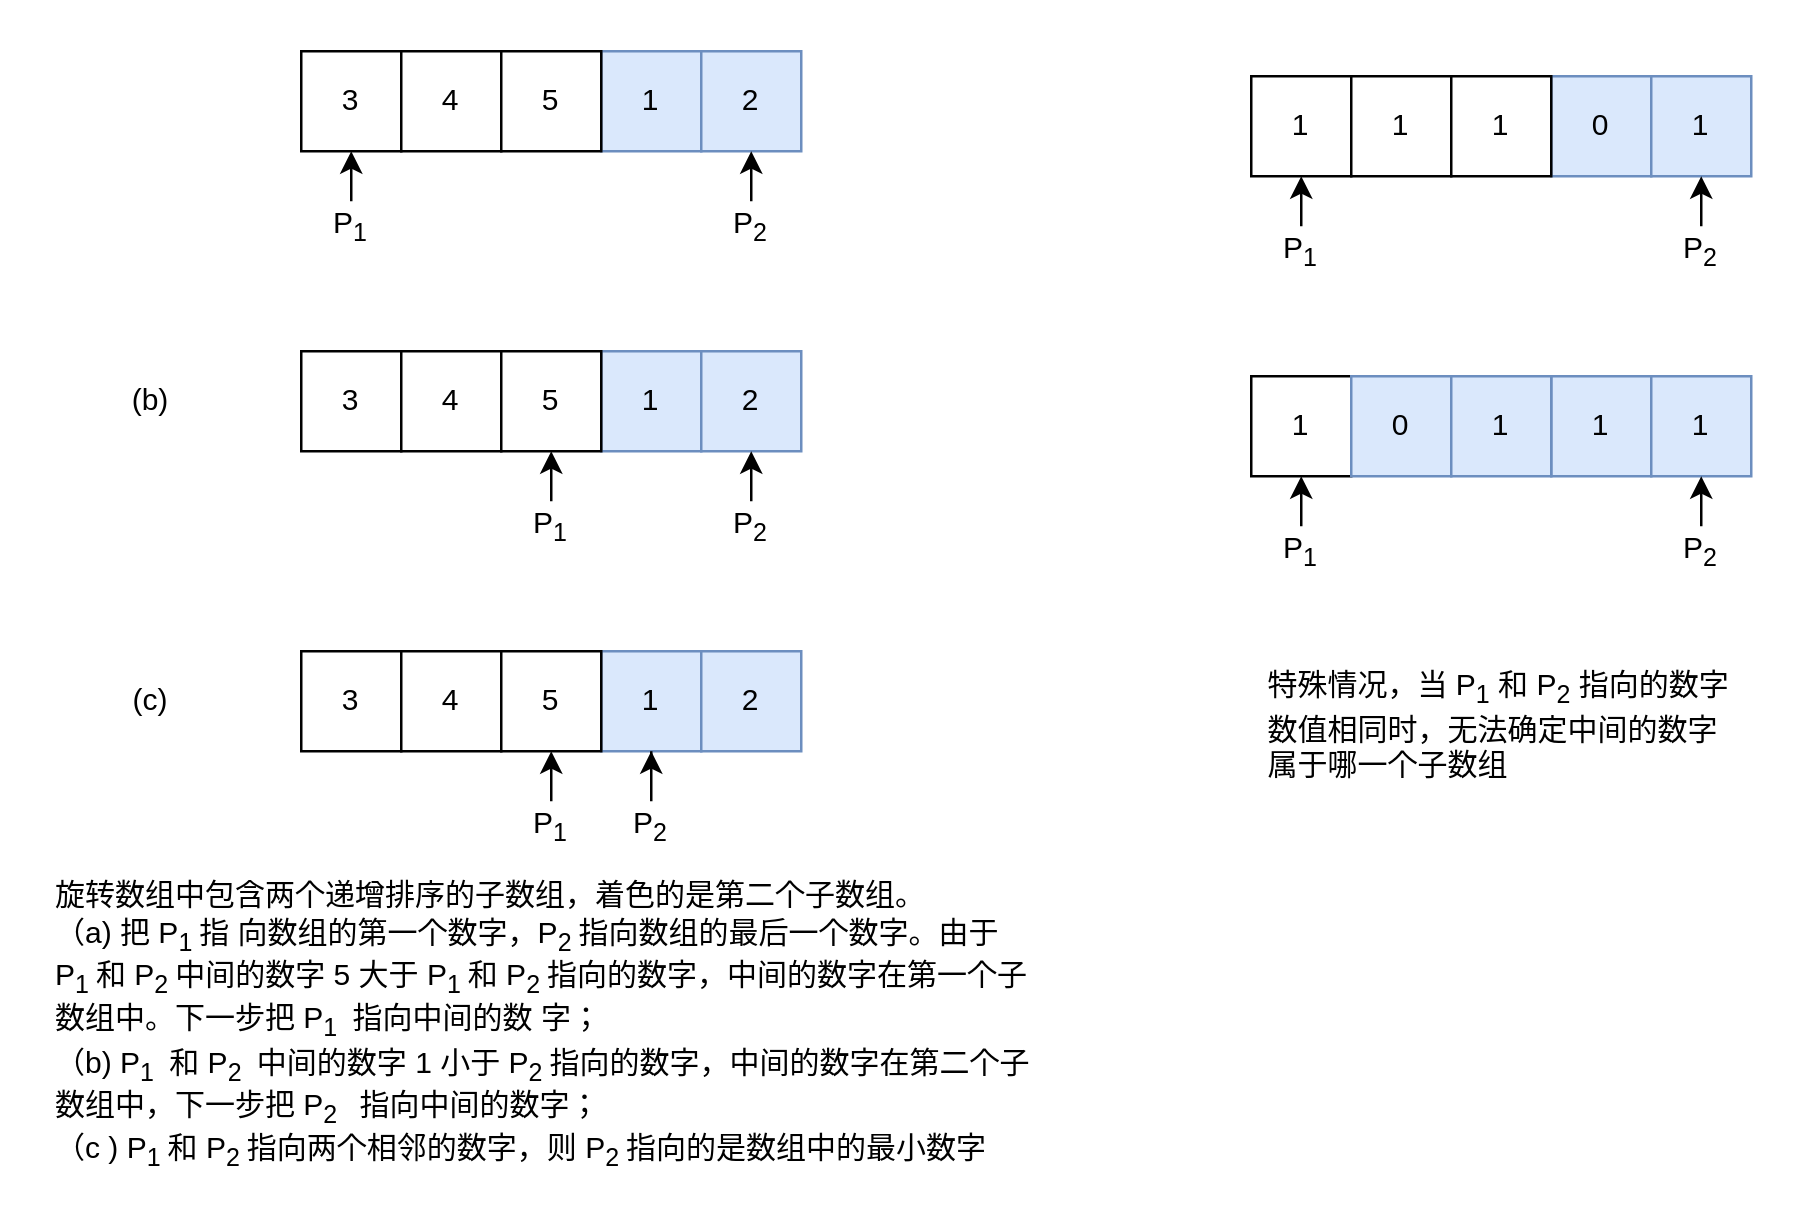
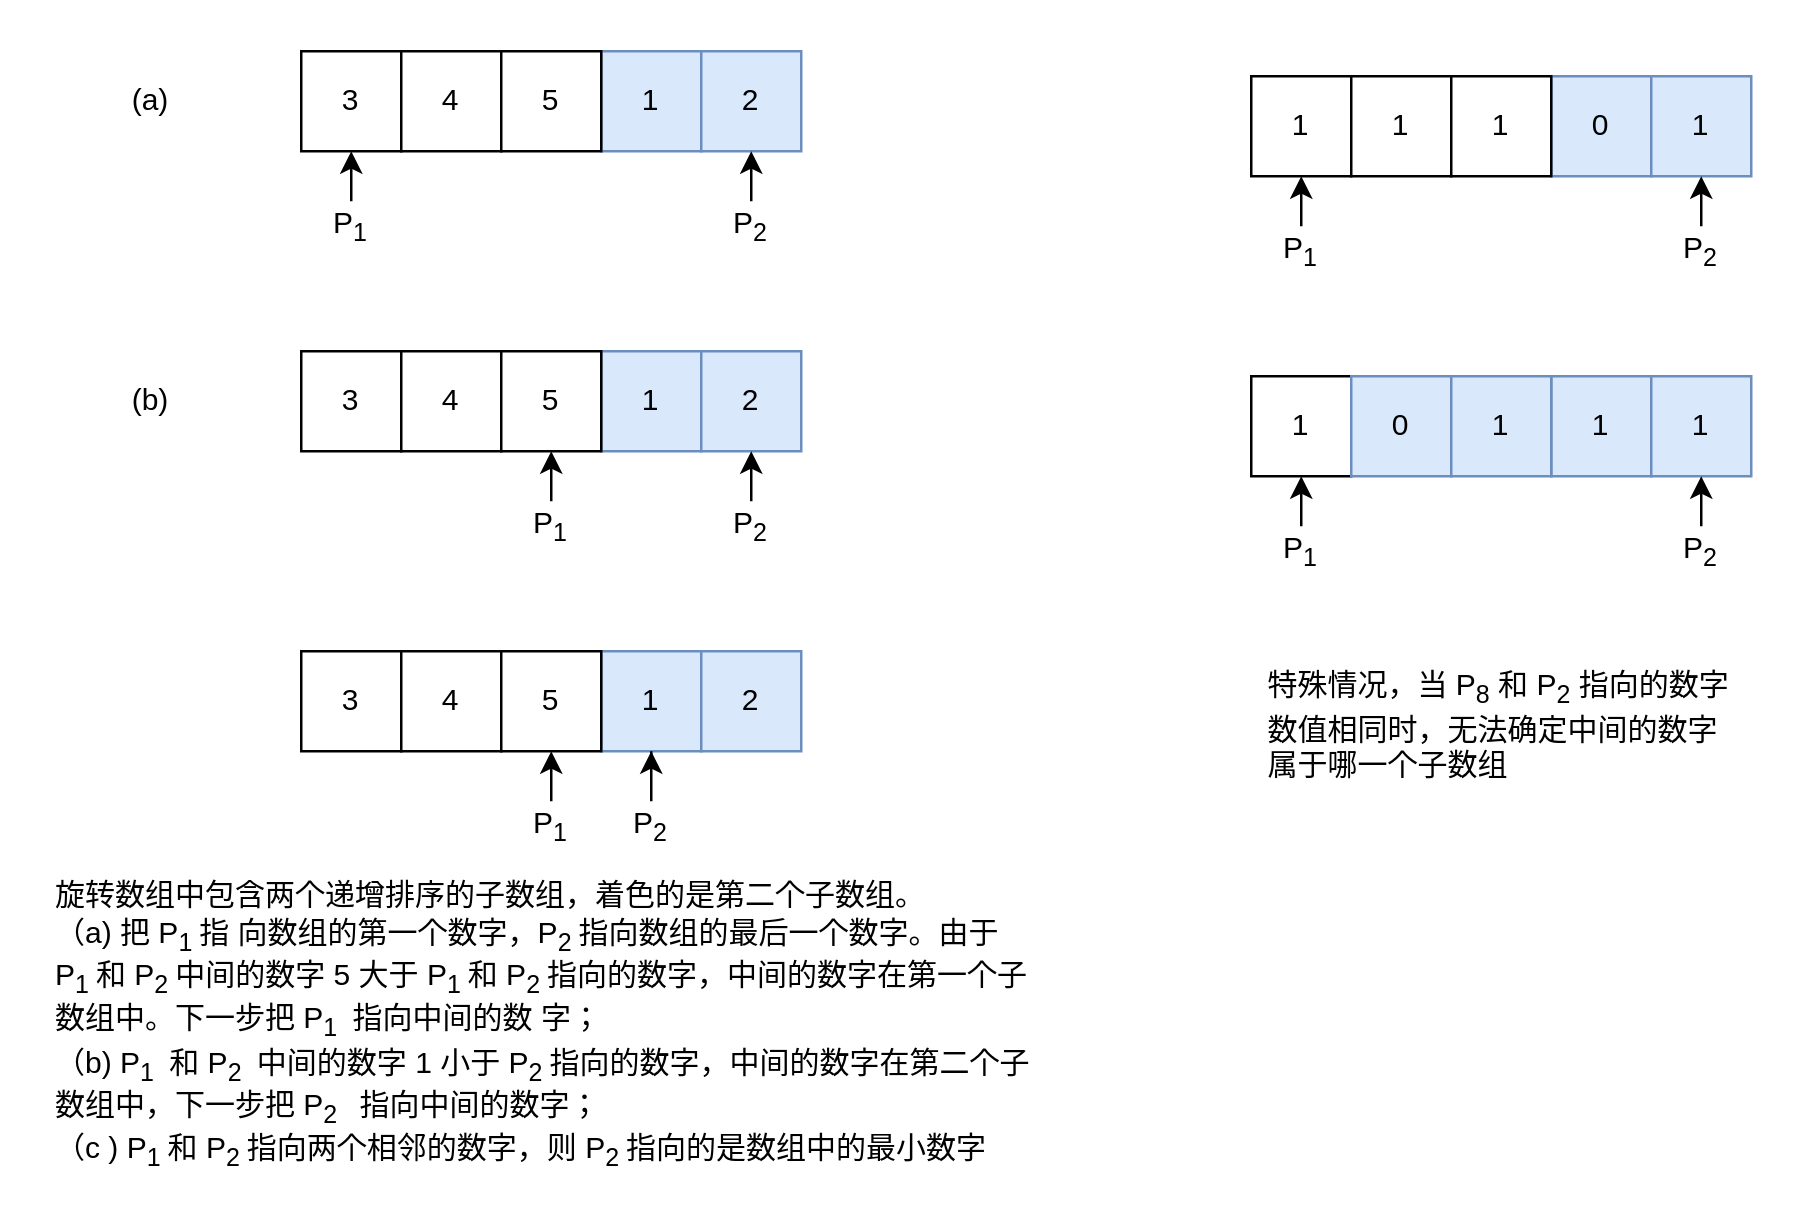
node "(a)": added
node "(c)": removed
node "特殊情况，当 P1 和 P2 指向的数字数值相同时，无法确定中间的数字属于哪一个子数组": label "特殊情况，当 P1 和 P2 指向的数字数值相同时，无法确定中间的数字属于哪一个子数组" -> "特殊情况，当 P8 和 P2 指向的数字数值相同时，无法确定中间的数字属于哪一个子数组"
